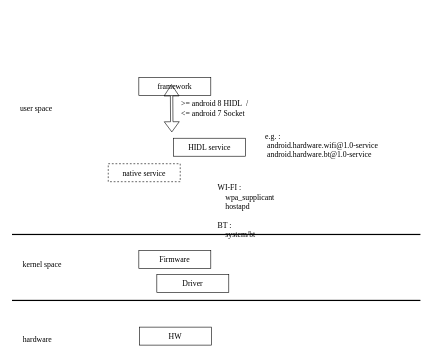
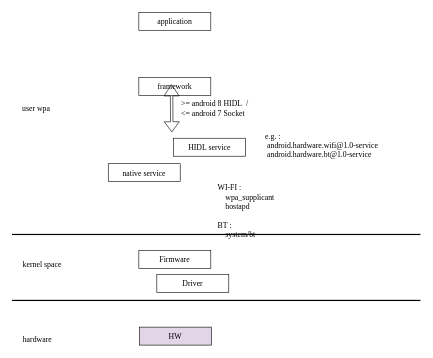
node "application": added
node "user space": label "user space" -> "user wpa"
node "native service": style dashed -> solid
node "HW": fillcolor #ffffff -> #e1d5e7
